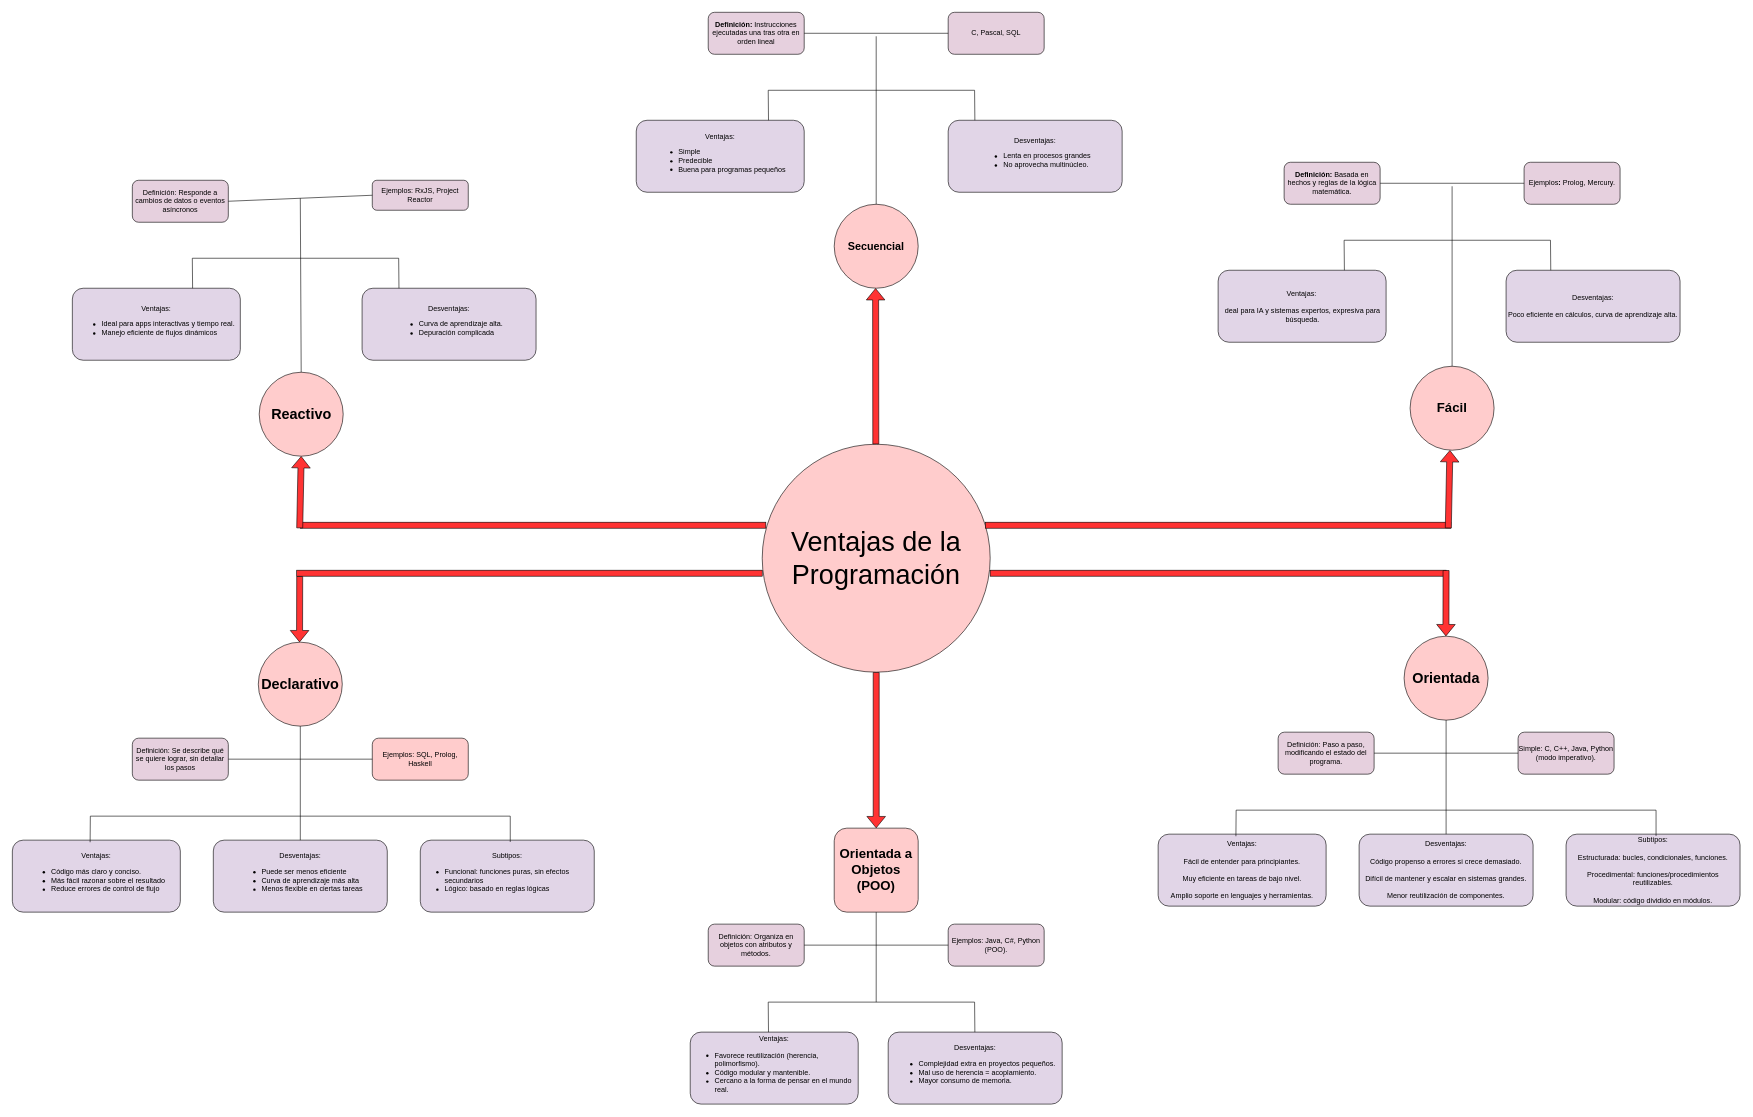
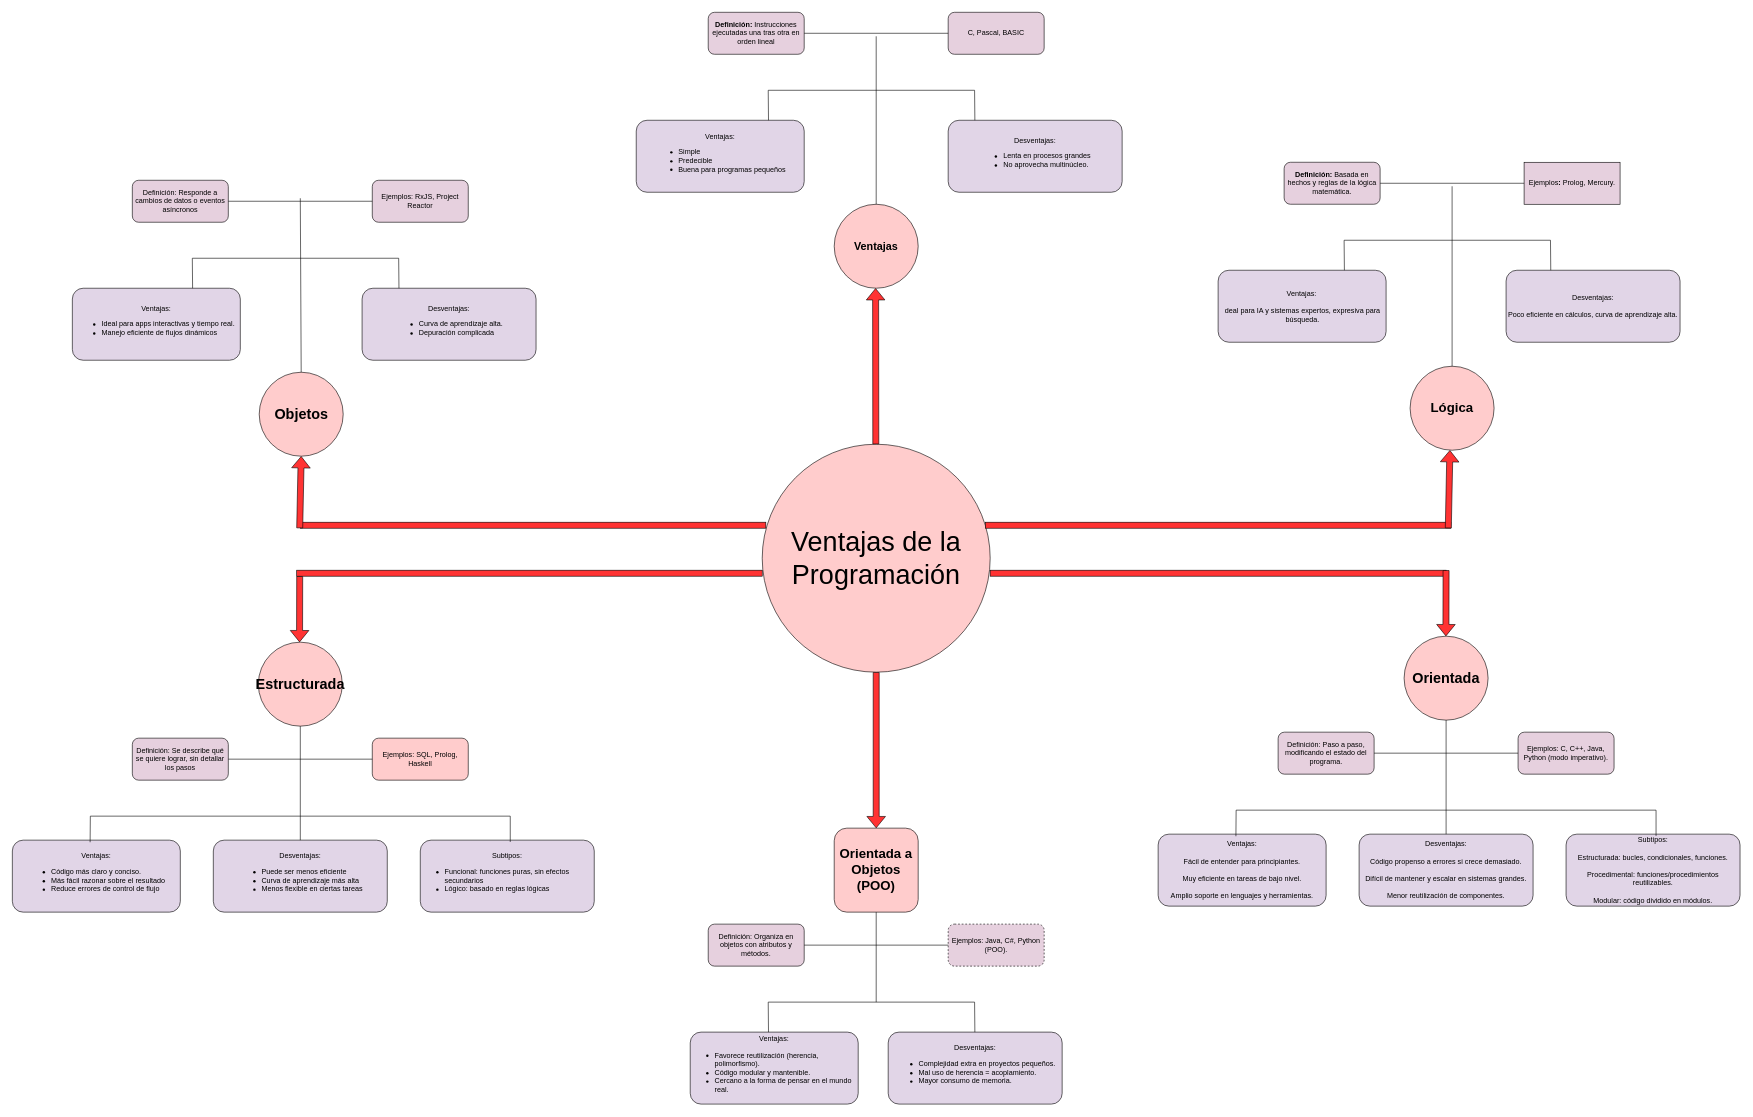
node "C, Pascal, SQL": label "C, Pascal, SQL" -> "C, Pascal, BASIC"
node "Ejemplos: Prolog, Mercury.": shape rounded rectangle -> rectangle
node "Ejemplos: RxJS, Project Reactor": size 96x30 -> 96x42
node "Secuencial": label "Secuencial" -> "Ventajas"
node "Fácil": label "Fácil" -> "Lógica"
node "Reactivo": label "Reactivo" -> "Objetos"
node "Declarativo": label "Declarativo" -> "Estructurada"
node "Simple: C, C++, Java, Python (modo imperativo).": label "Simple: C, C++, Java, Python (modo imperativo)." -> "Ejemplos: C, C++, Java, Python (modo imperativo)."
node "Ejemplos: Java, C#, Python (POO).": style solid -> dashed
